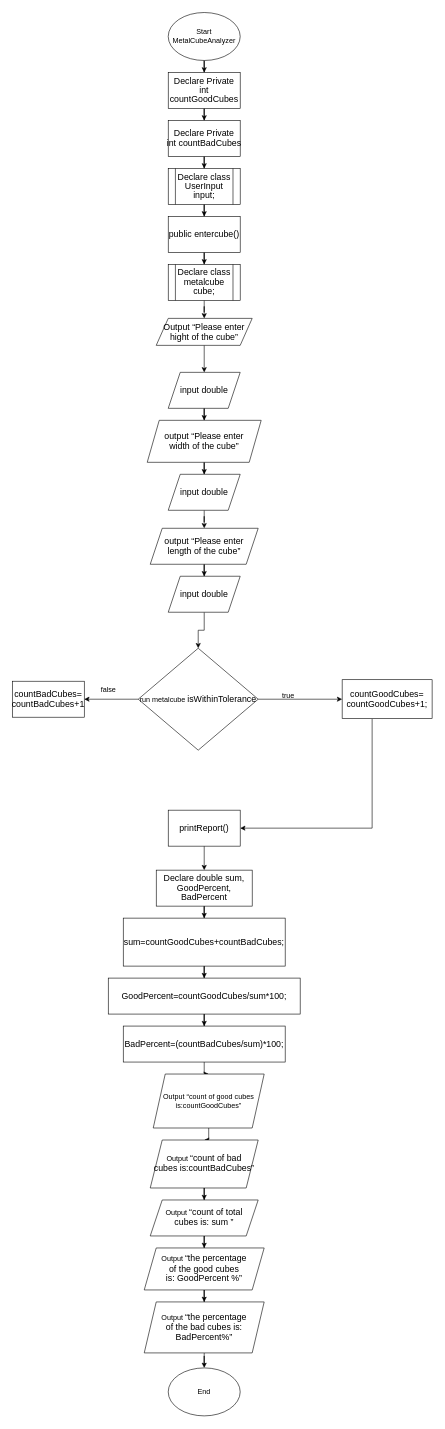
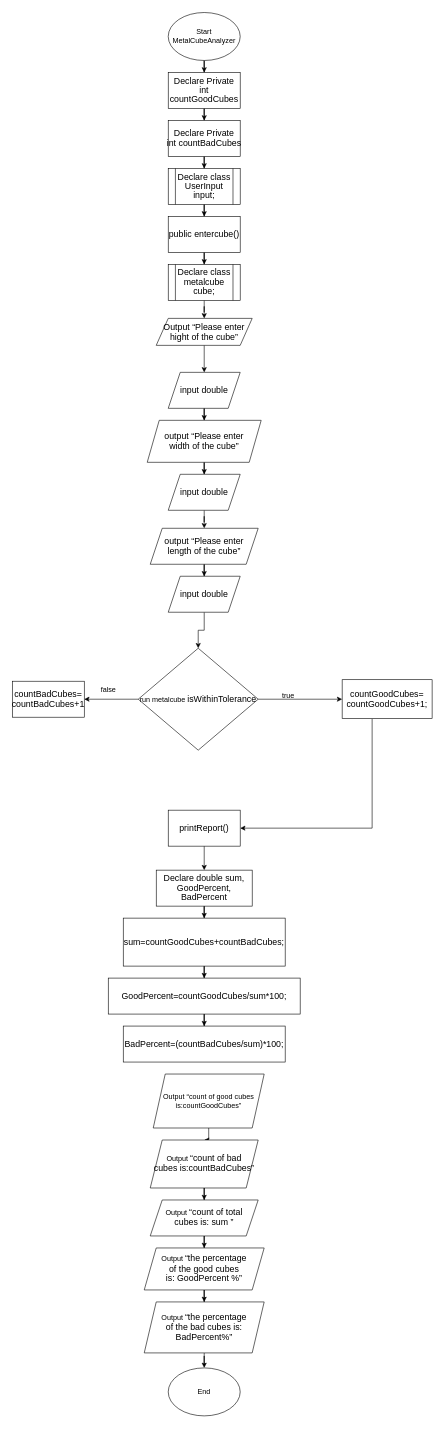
edge "BadPercent=(countBadCubes/sum)*100;" -> "Output “count of good cubes is:countGoodCubes”": removed
